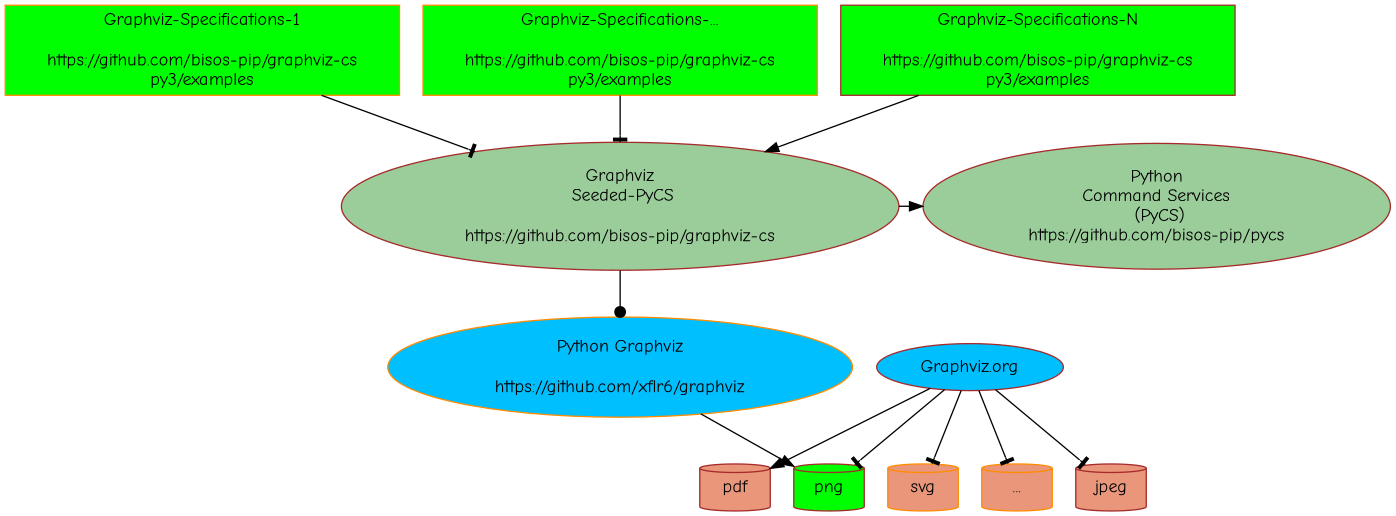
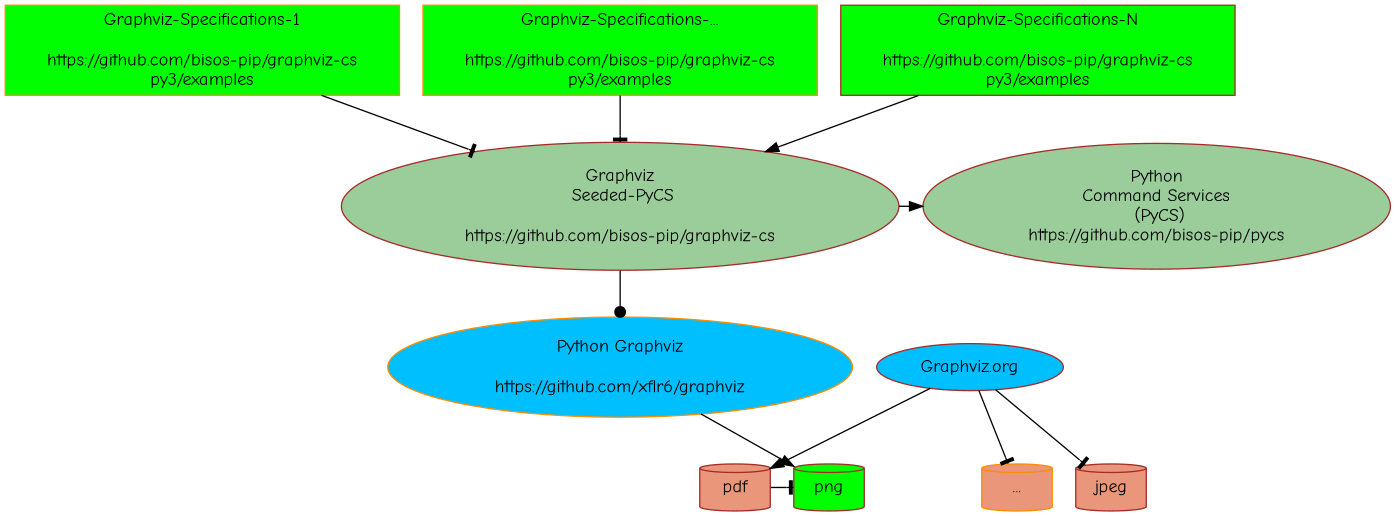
edge "Graphviz.org" -> "png": now "pdf" -> "png"
node "svg": removed
